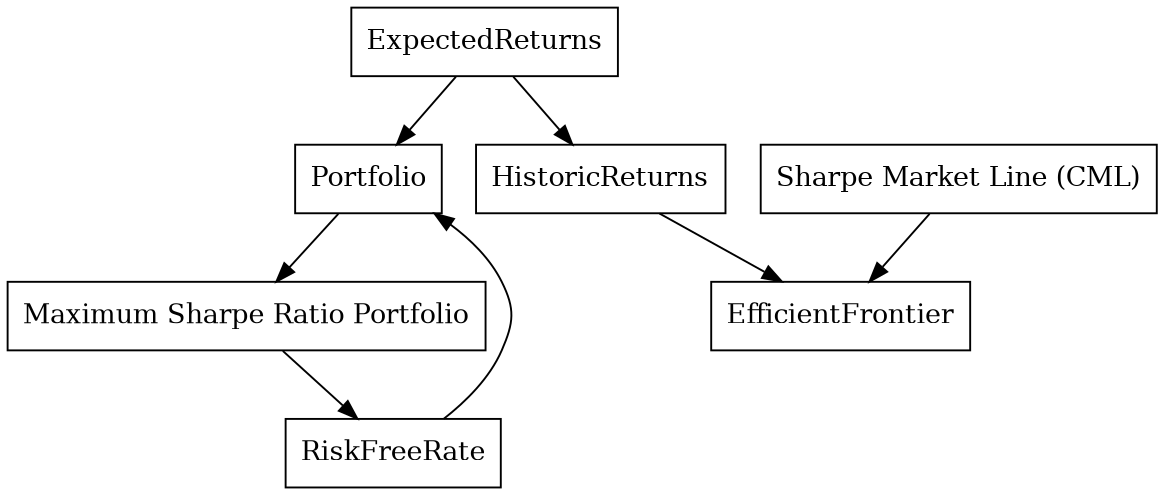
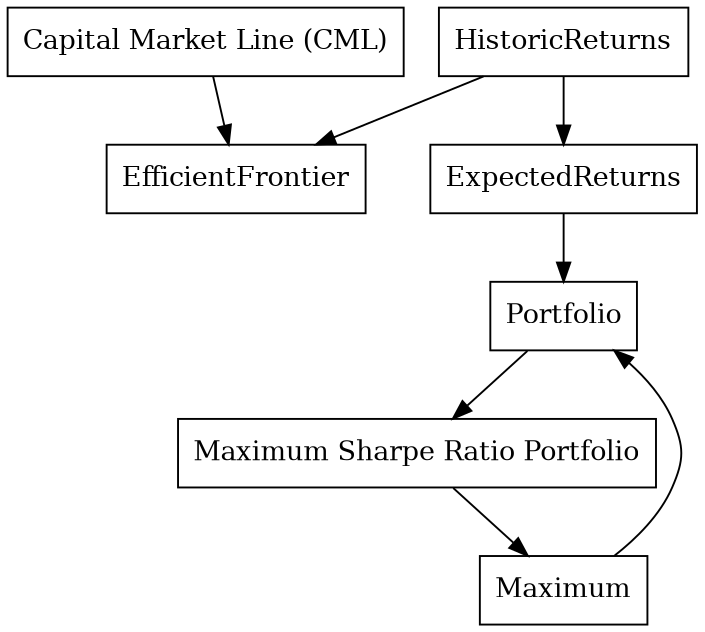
edge "ExpectedReturns" -> "HistoricReturns": reversed
node "Sharpe Market Line (CML)": label "Sharpe Market Line (CML)" -> "Capital Market Line (CML)"
node "RiskFreeRate": label "RiskFreeRate" -> "Maximum"
